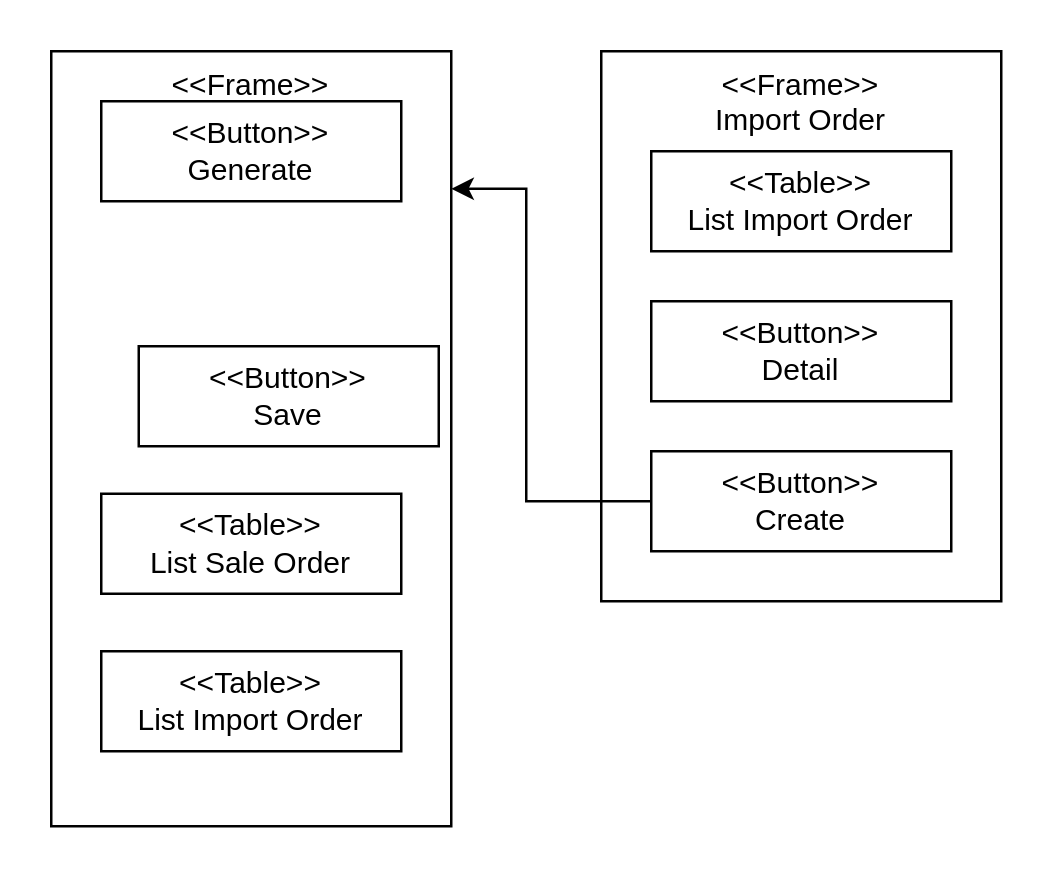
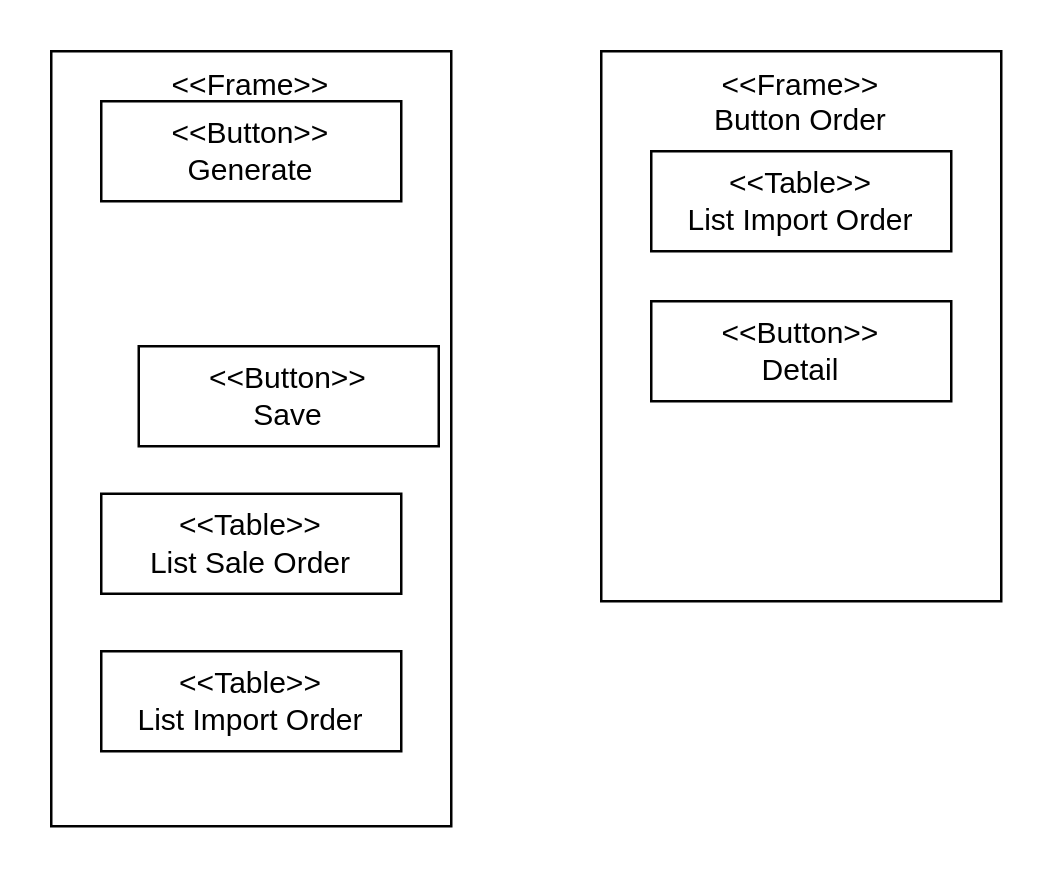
node "<<Frame>> Import Order": label "<<Frame>> Import Order" -> "<<Frame>> Button Order"
edge "<<Button>> Create" -> "<<Frame>> List Sale Order": removed
node "<<Button>> Create": removed
